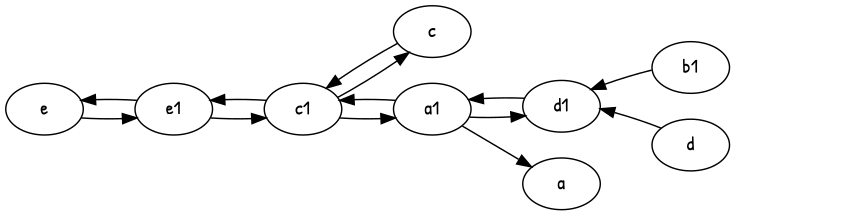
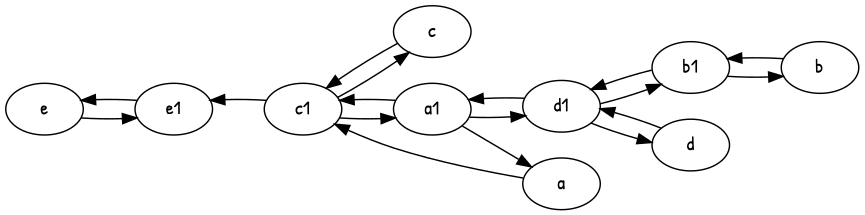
node "b": added
edge "d1" -> "b1": added
edge "e1" -> "c1": now "a" -> "c1"
edge "d1" -> "d": added
